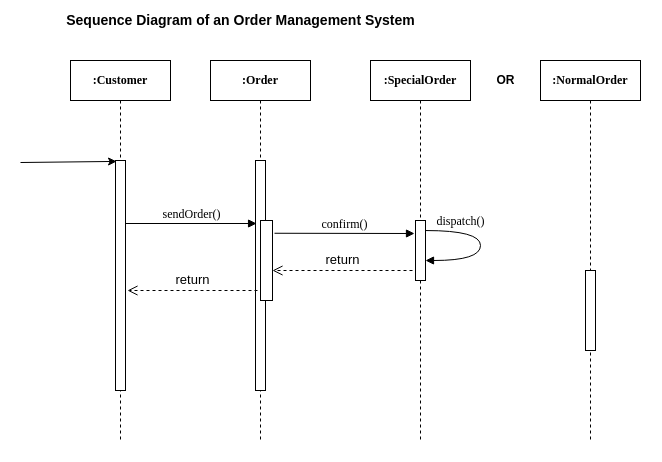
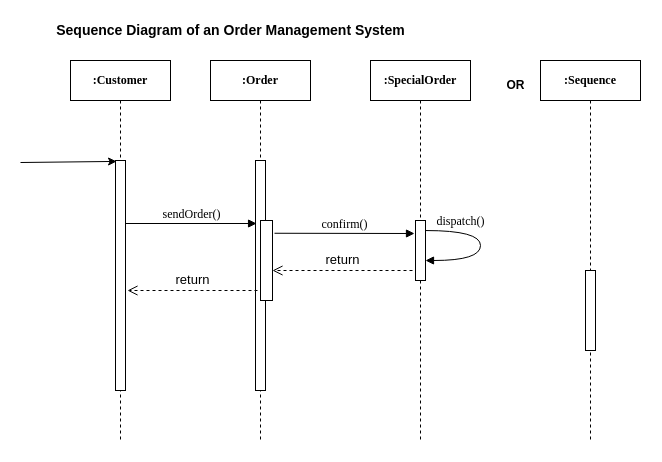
node "Sequence Diagram of an Order Management System": moved (241, 21) -> (231, 31)
node "OR": moved (506, 81) -> (516, 86)
node ":NormalOrder": label ":NormalOrder" -> ":Sequence"
